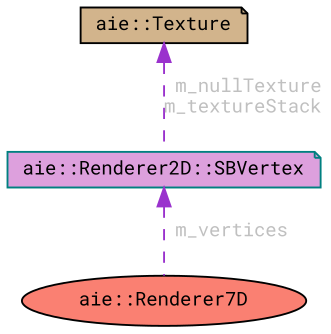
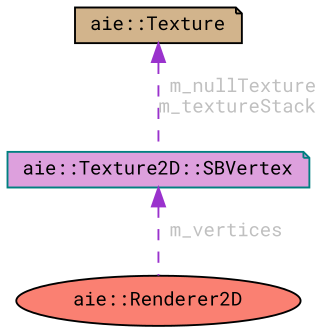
node "aie::Renderer2D::SBVertex": label "aie::Renderer2D::SBVertex" -> "aie::Texture2D::SBVertex"
node "aie::Renderer7D": label "aie::Renderer7D" -> "aie::Renderer2D"
